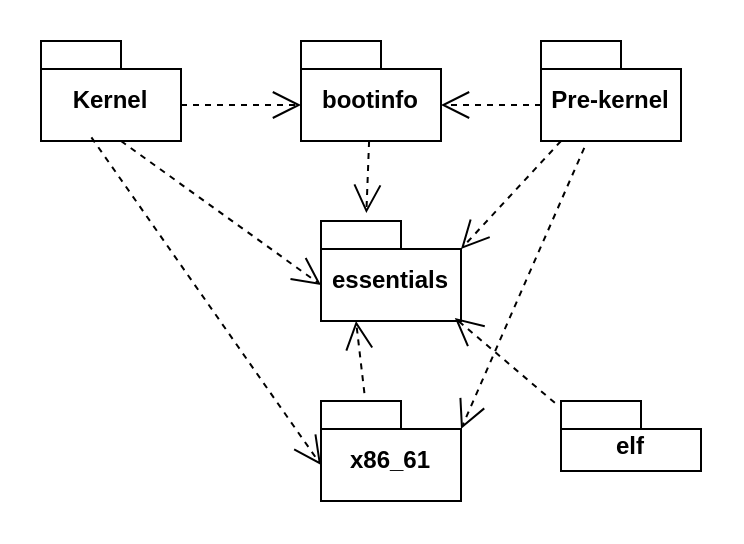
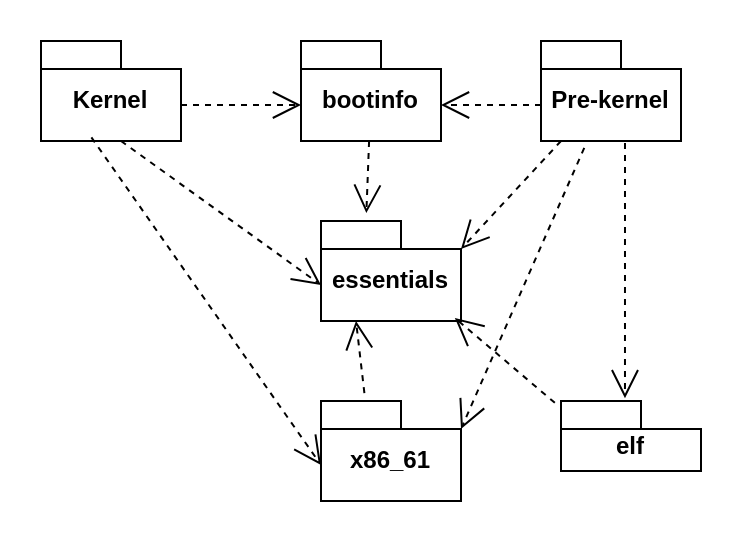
edge "Pre-kernel" -> "elf": added
